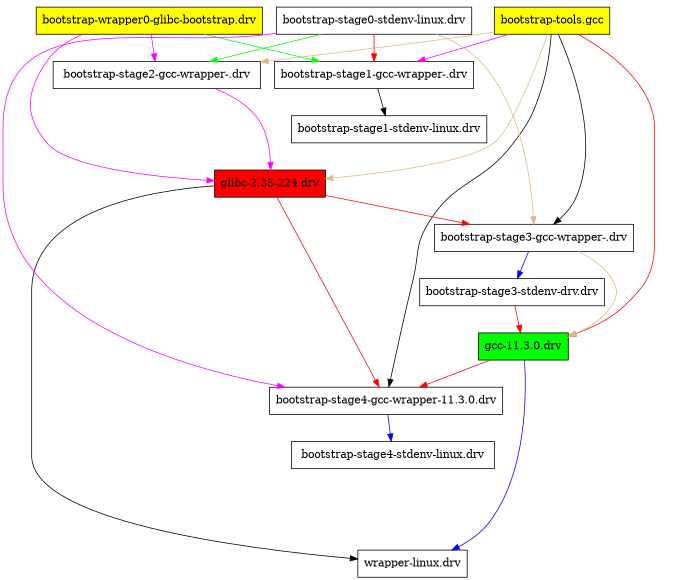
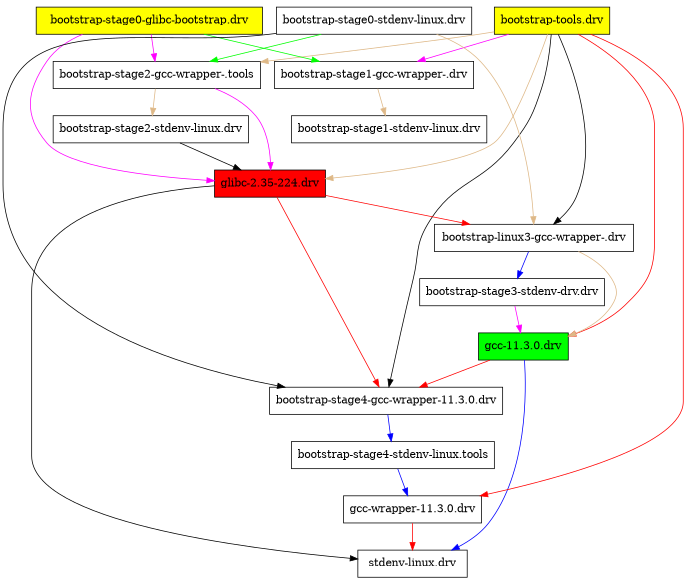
node "bootstrap-wrapper0-glibc-bootstrap.drv": label "bootstrap-wrapper0-glibc-bootstrap.drv" -> "bootstrap-stage0-glibc-bootstrap.drv"
node "bootstrap-tools.gcc": label "bootstrap-tools.gcc" -> "bootstrap-tools.drv"
edge "bootstrap-stage0-stdenv-linux.drv" -> "bootstrap-stage1-gcc-wrapper-.drv": removed
node "bootstrap-stage2-gcc-wrapper-.drv": label "bootstrap-stage2-gcc-wrapper-.drv" -> "bootstrap-stage2-gcc-wrapper-.tools"
edge "bootstrap-stage1-gcc-wrapper-.drv" -> "bootstrap-stage1-stdenv-linux.drv": color black -> burlywood
node "bootstrap-stage2-stdenv-linux.drv": added
edge "bootstrap-stage0-stdenv-linux.drv" -> "bootstrap-stage4-gcc-wrapper-11.3.0.drv": color magenta -> black
node "bootstrap-stage3-gcc-wrapper-.drv": label "bootstrap-stage3-gcc-wrapper-.drv" -> "bootstrap-linux3-gcc-wrapper-.drv"
edge "bootstrap-stage3-stdenv-drv.drv" -> "gcc-11.3.0.drv": color red -> magenta
node "bootstrap-stage4-stdenv-linux.drv": label "bootstrap-stage4-stdenv-linux.drv" -> "bootstrap-stage4-stdenv-linux.tools"
node "gcc-wrapper-11.3.0.drv": added
node "wrapper-linux.drv": label "wrapper-linux.drv" -> "stdenv-linux.drv"
